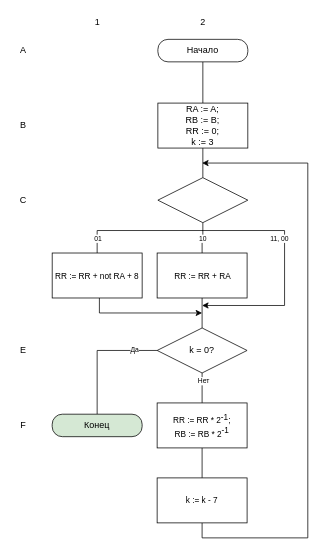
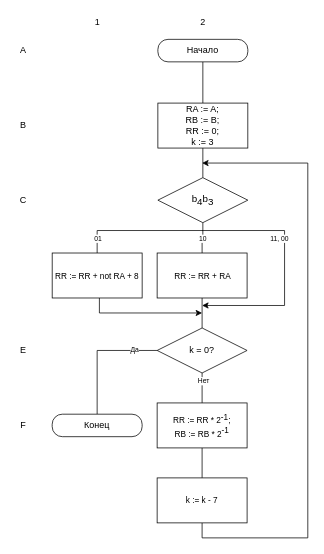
node "b4b3": added
node "Конец": fillcolor #d5e8d4 -> #ffffff
